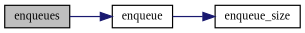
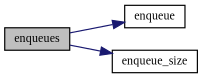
edge "enqueue" -> "enqueue_size": now "enqueues" -> "enqueue_size"
